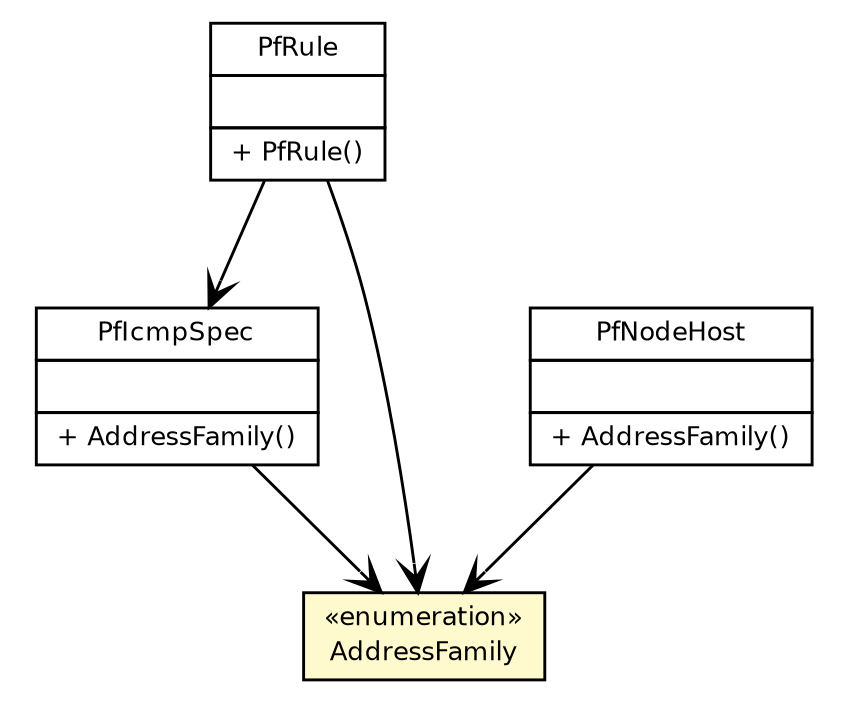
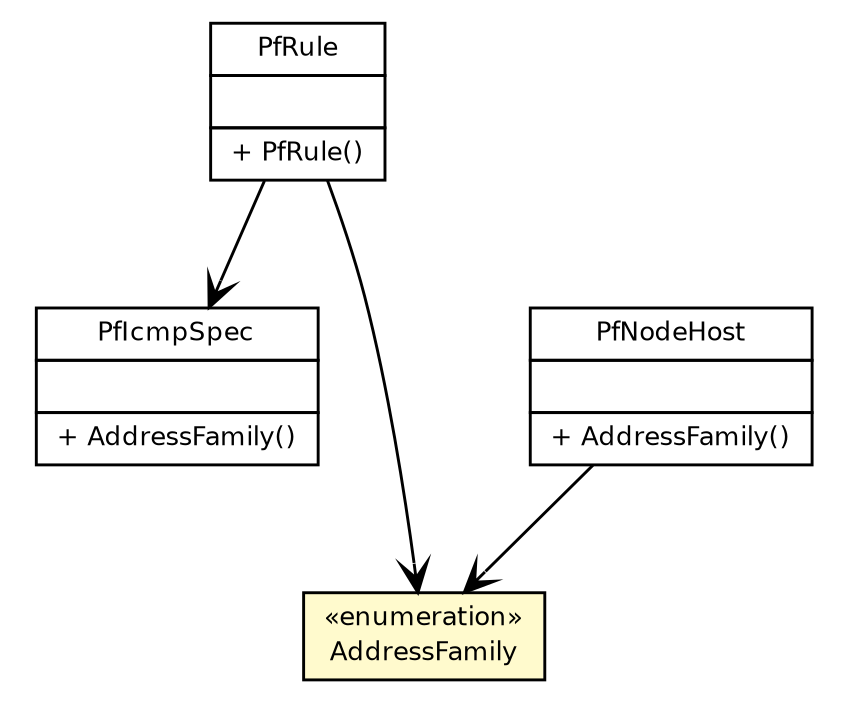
edge "PfIcmpSpec" -> "AddressFamily": removed
